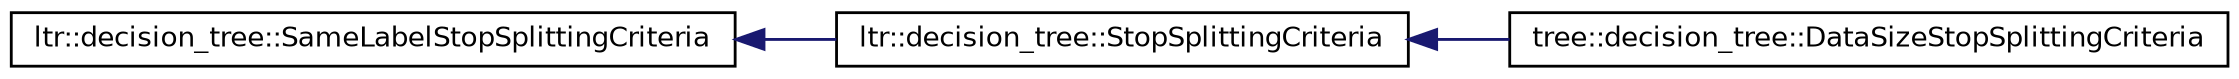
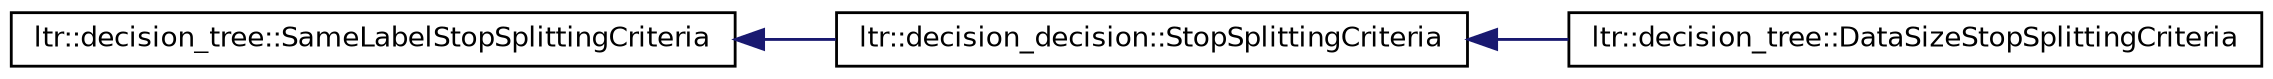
node "ltr::decision_tree::StopSplittingCriteria": label "ltr::decision_tree::StopSplittingCriteria" -> "ltr::decision_decision::StopSplittingCriteria"
node "tree::decision_tree::DataSizeStopSplittingCriteria": label "tree::decision_tree::DataSizeStopSplittingCriteria" -> "ltr::decision_tree::DataSizeStopSplittingCriteria"
